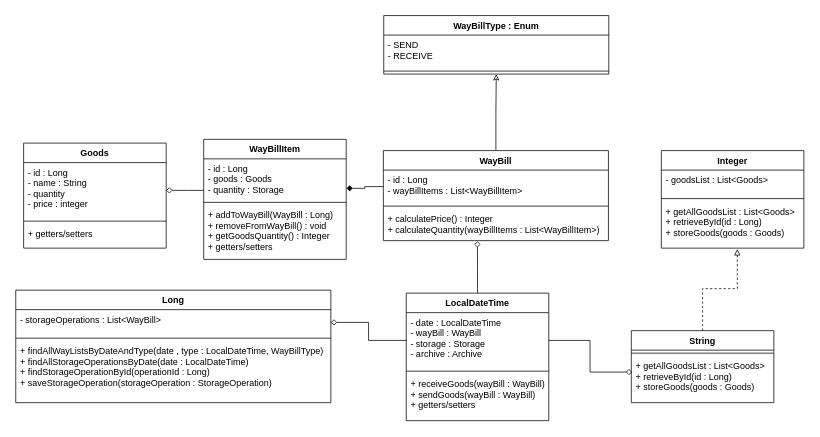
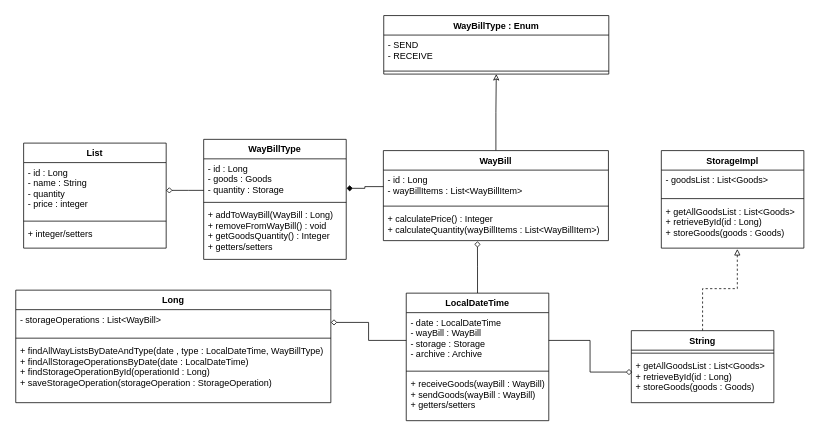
node "WayBillItem": label "WayBillItem" -> "WayBillType"
node "Goods": label "Goods" -> "List"
node "Integer": label "Integer" -> "StorageImpl"
node "+ getters/setters": label "+ getters/setters" -> "+ integer/setters"
